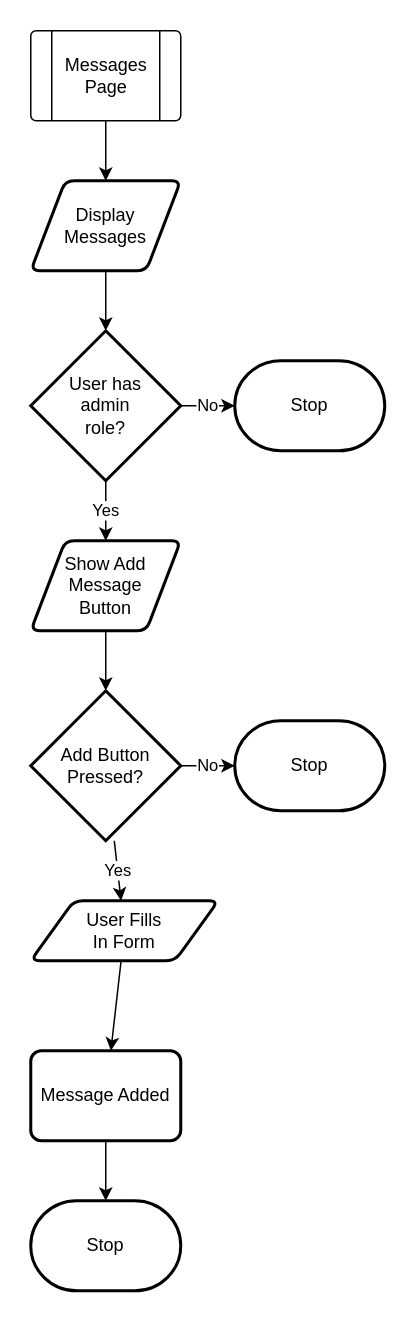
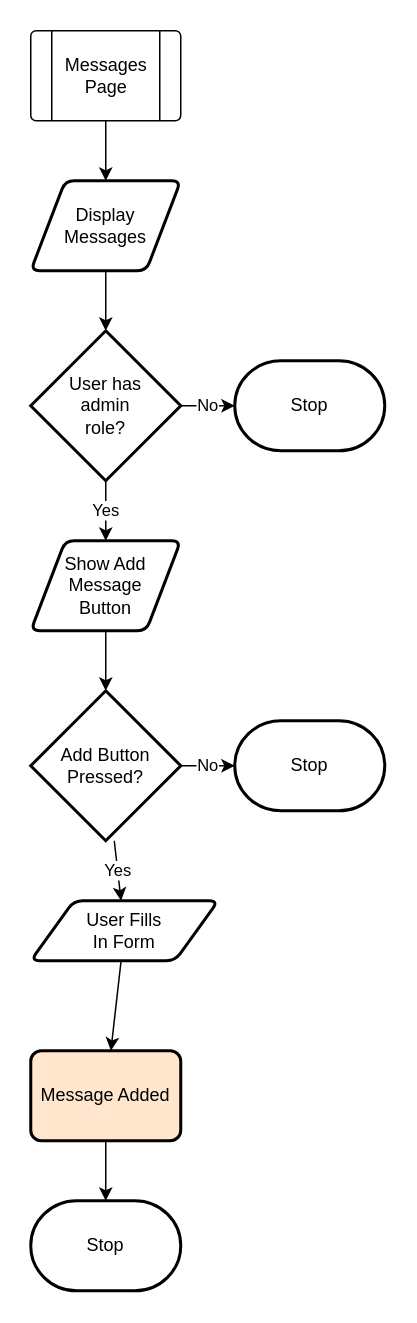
node "Message Added": fillcolor #ffffff -> #ffe6cc
